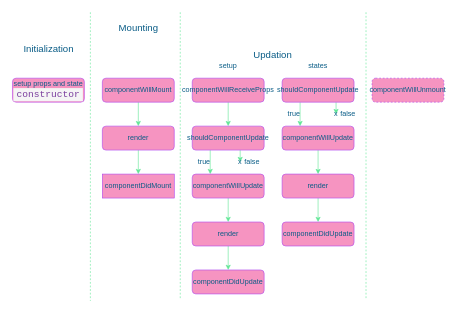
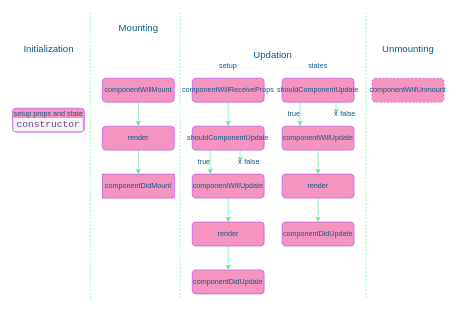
node "Unmounting": added
node "setup props and state constructor": moved (48, 90) -> (48, 120)
